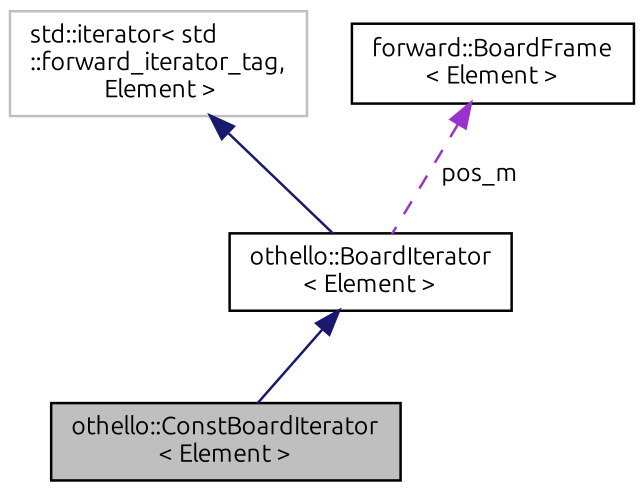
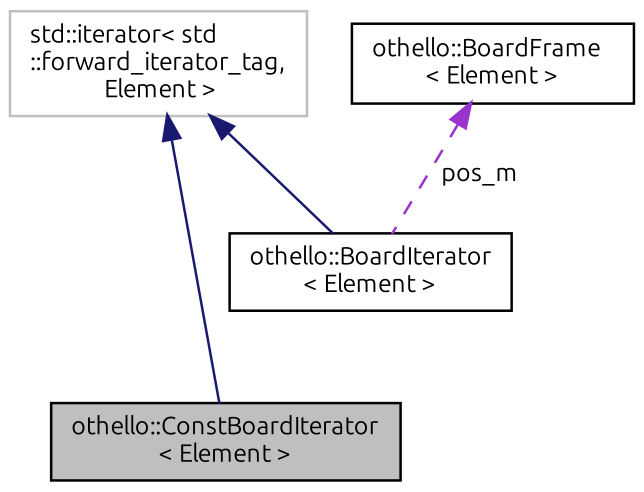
node "forward::BoardFrame < Element >": label "forward::BoardFrame < Element >" -> "othello::BoardFrame < Element >"
edge "othello::ConstBoardIterator < Element >" -> "othello::BoardIterator < Element >": now "othello::ConstBoardIterator < Element >" -> "std::iterator< std ::forward_iterator_tag, Element >"
